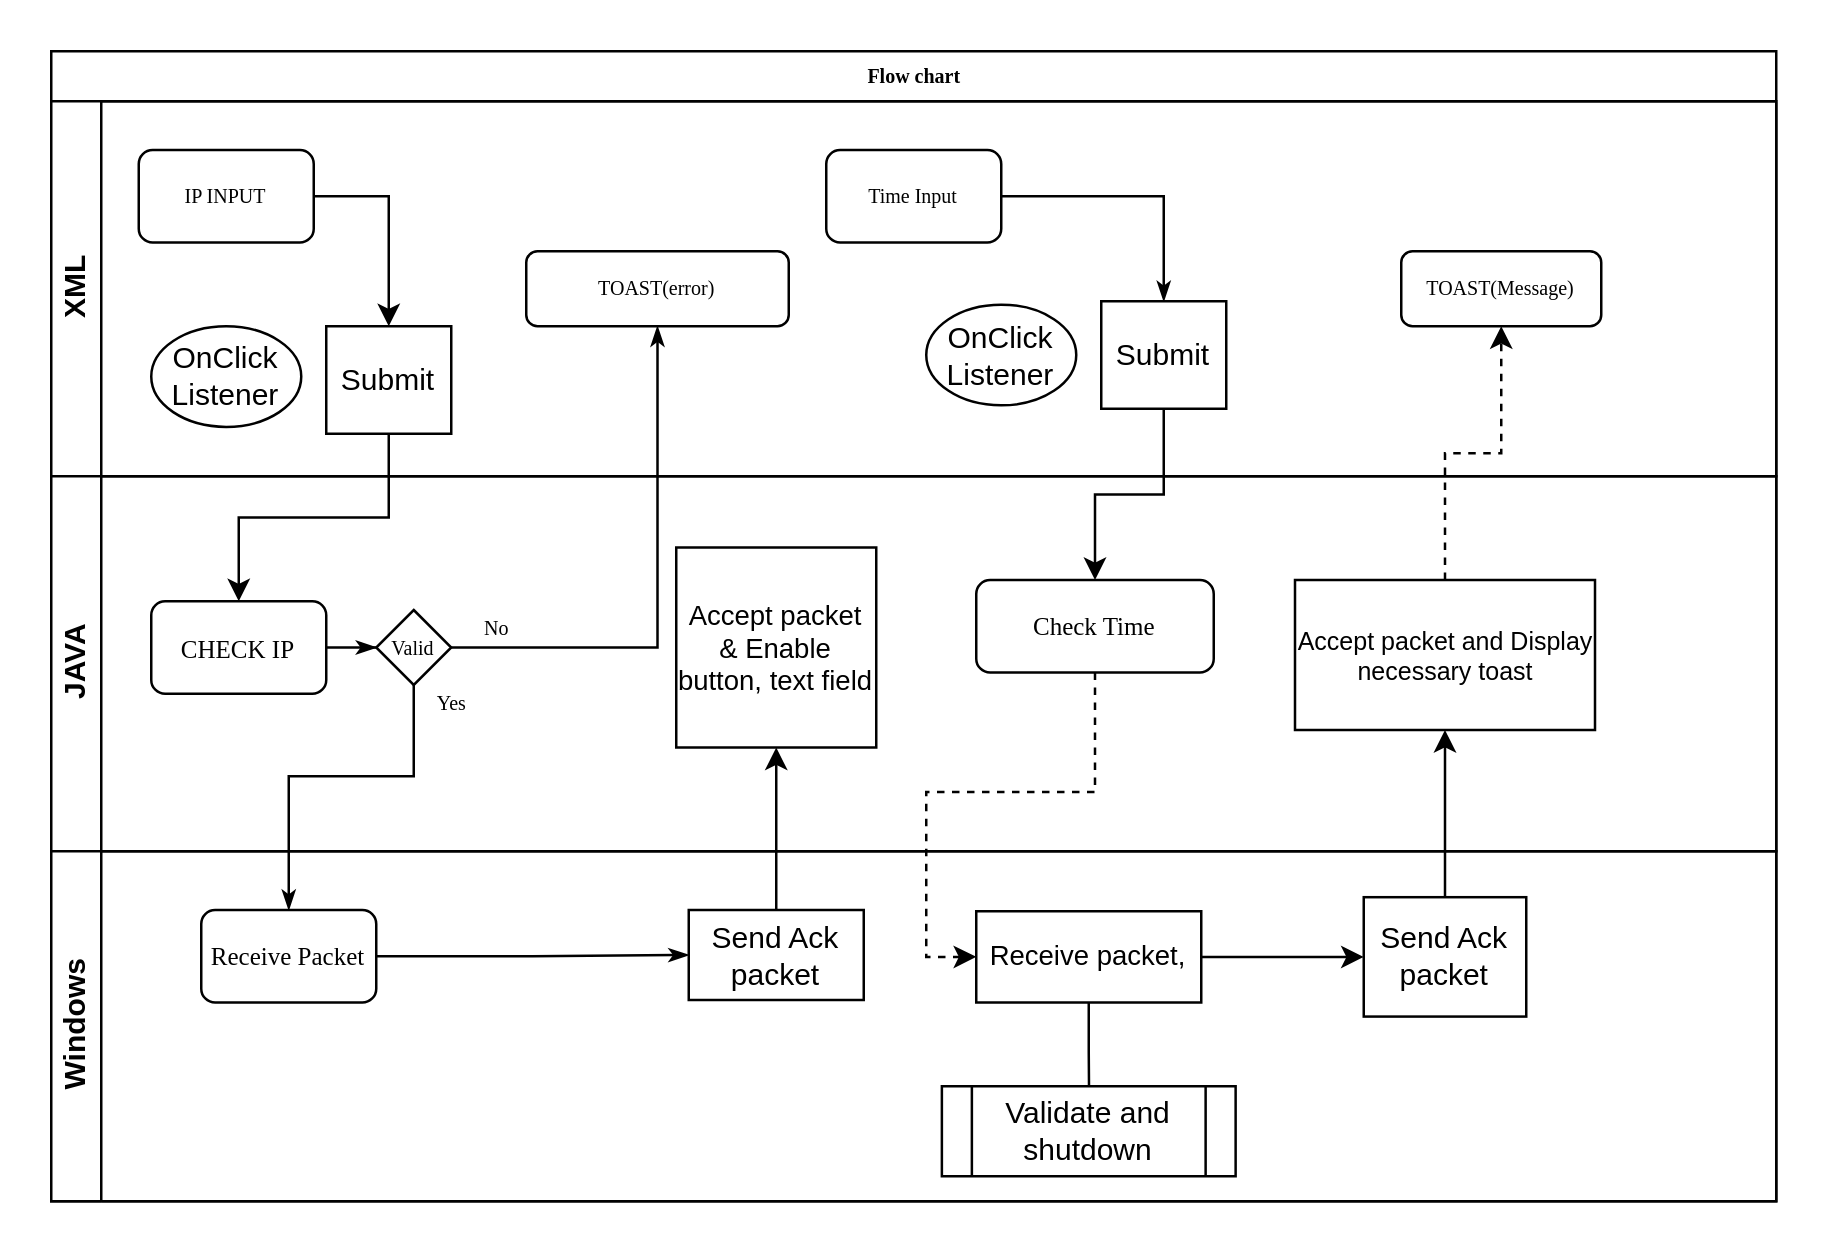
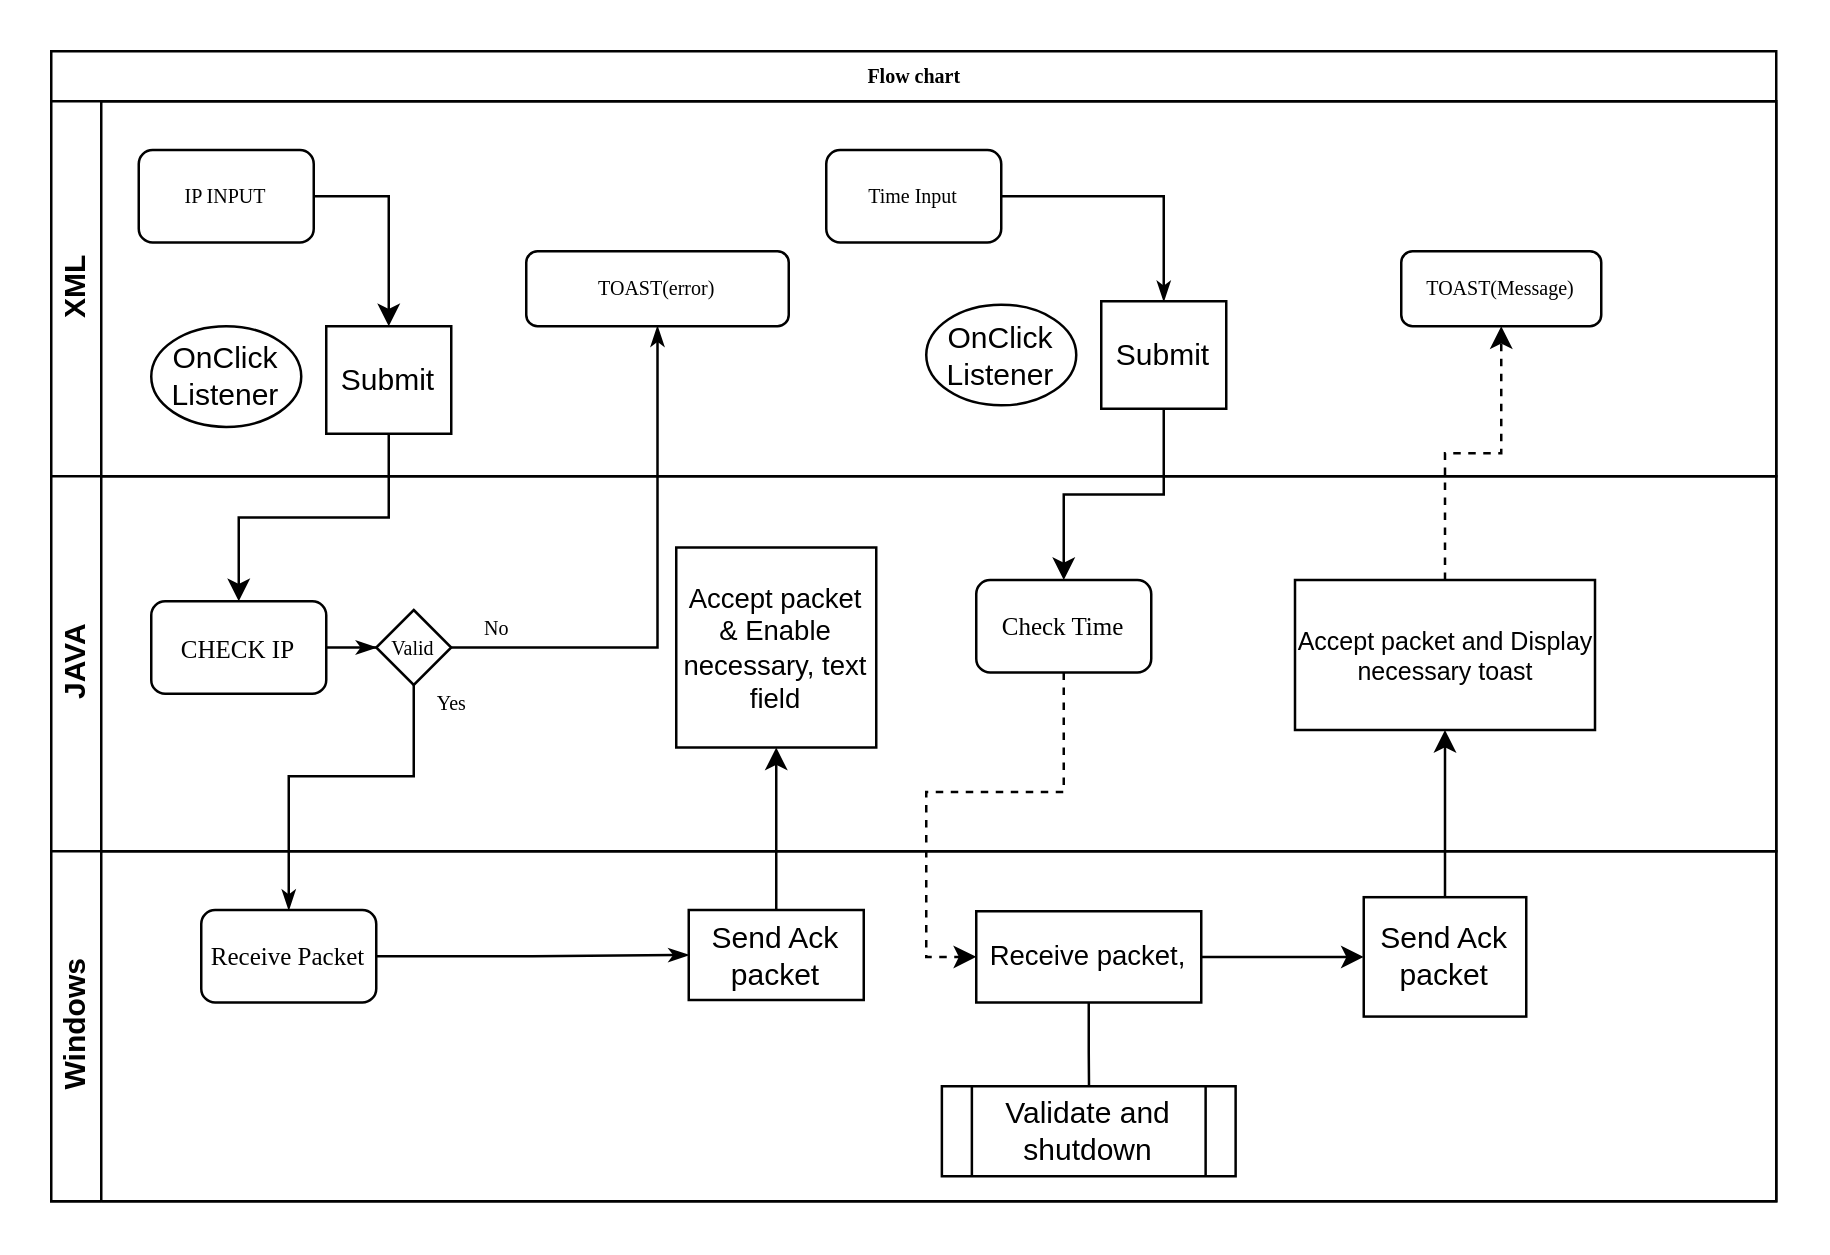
node "Check Time": size 238x93 -> 175x93
node "Accept packet & Enable button, text field": label "Accept packet & Enable button, text field" -> "Accept packet & Enable necessary, text field"
